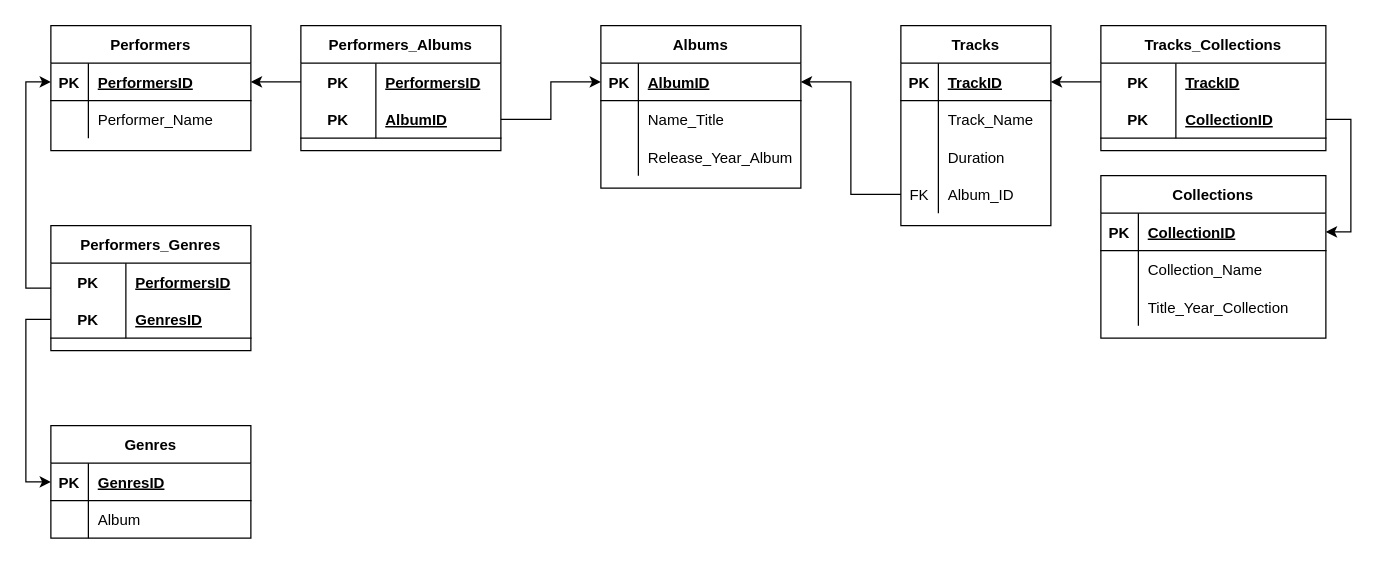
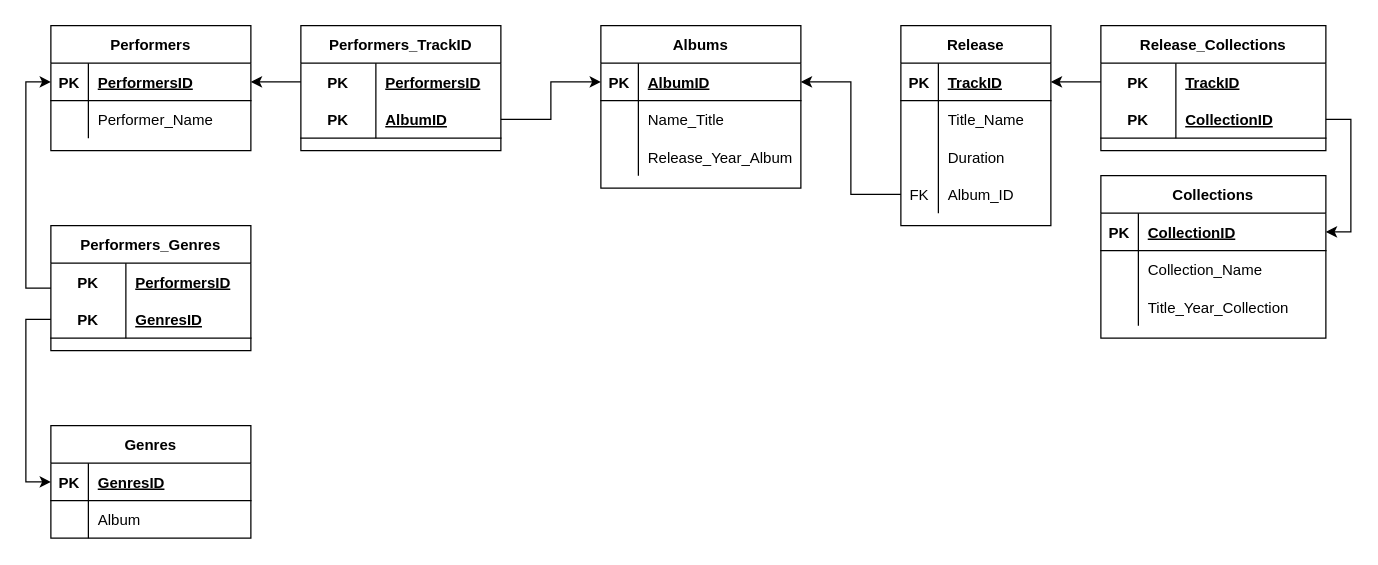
node "Performers_Albums": label "Performers_Albums" -> "Performers_TrackID"
node "Tracks": label "Tracks" -> "Release"
node "Tracks_Collections": label "Tracks_Collections" -> "Release_Collections"
node "Track_Name": label "Track_Name" -> "Title_Name"
